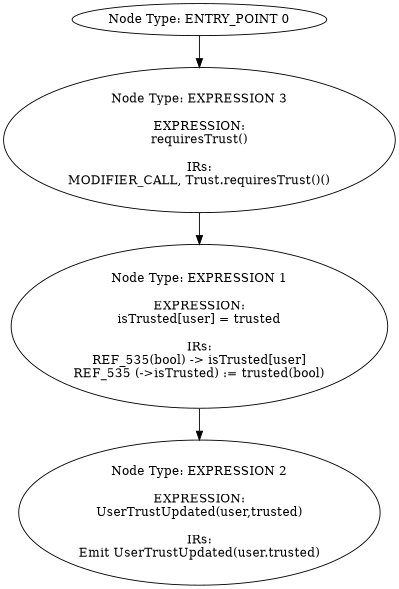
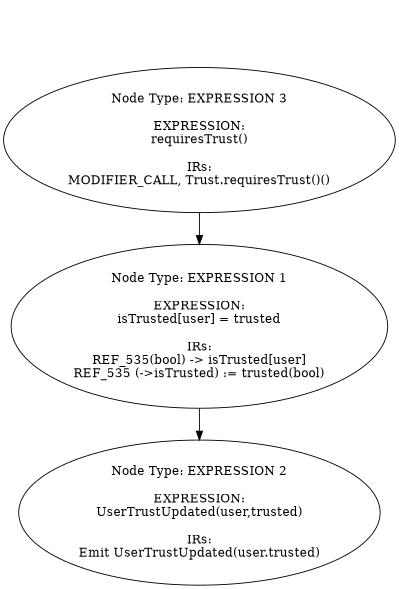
node "Node Type: ENTRY_POINT 0": removed
